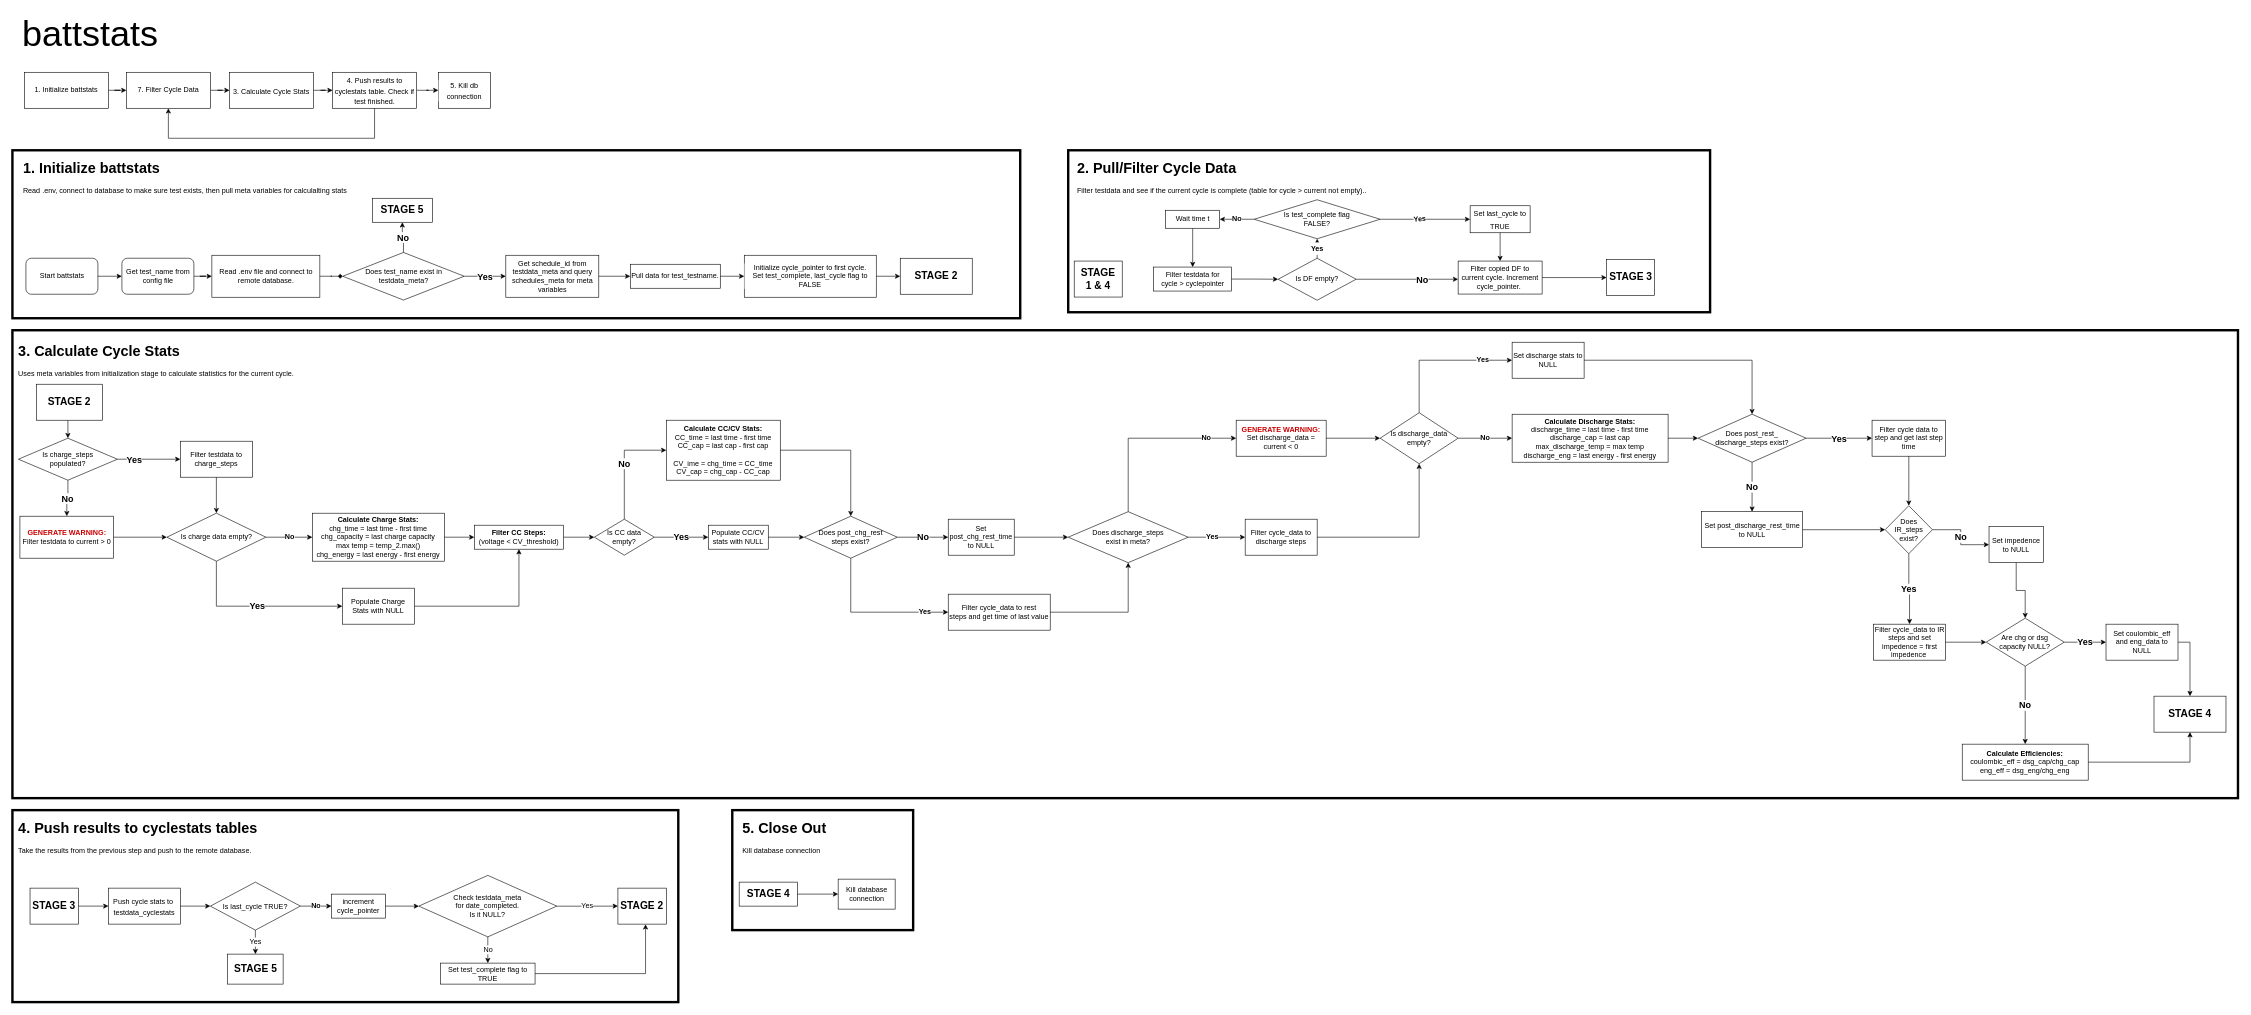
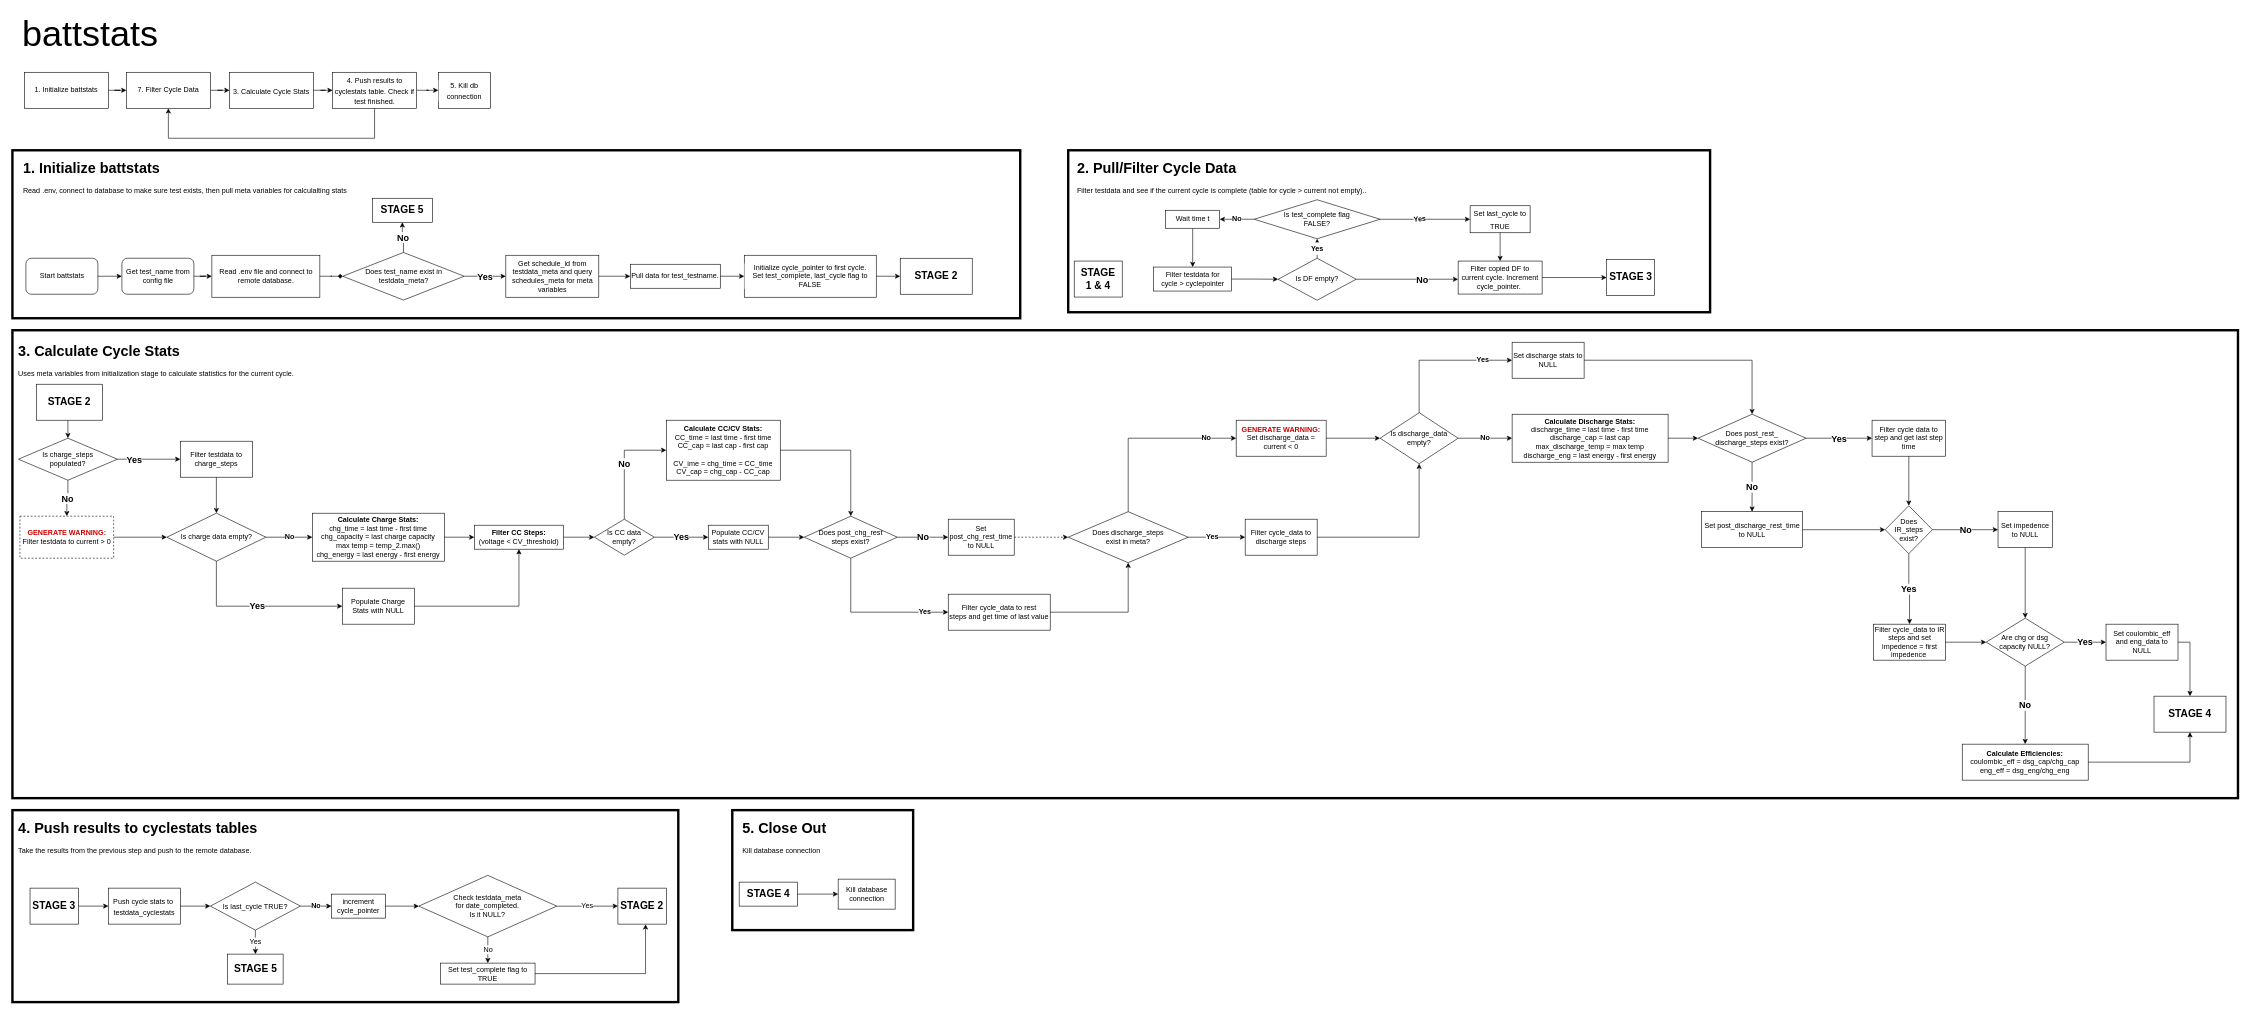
node "GENERATE WARNING: Filter testdata to current > 0": style solid -> dashed
edge "Set post_chg_rest_time to NULL" -> "Does discharge_steps exist in meta?": style solid -> dashed
node "Set impedence to NULL": moved (2016, 545) -> (2025, 530)
